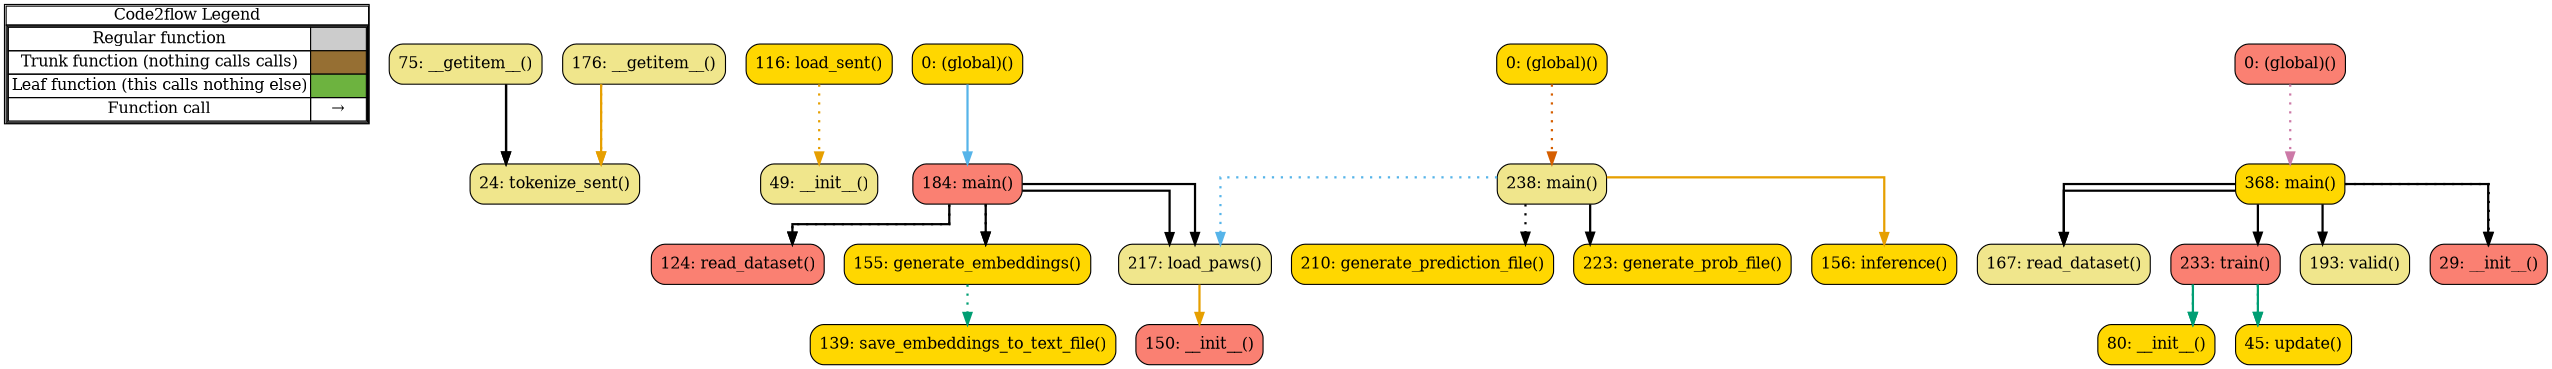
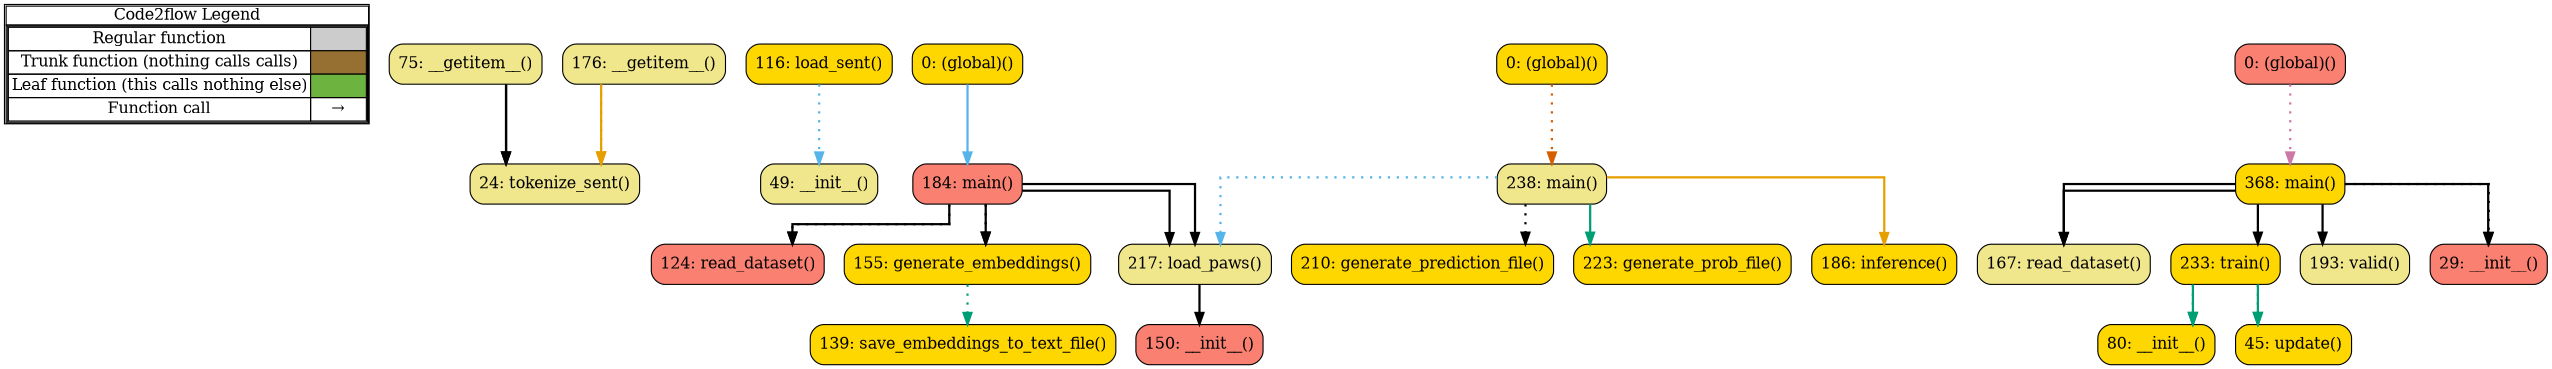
edge "116: load_sent()" -> "49: __init__()": color #e69f00 -> #56b4e9
edge "238: main()" -> "223: generate_prob_file()": color #000000 -> #009e73
node "156: inference()": label "156: inference()" -> "186: inference()"
node "233: train()": fillcolor salmon -> gold
edge "217: load_paws()" -> "150: __init__()": color #e69f00 -> #000000
